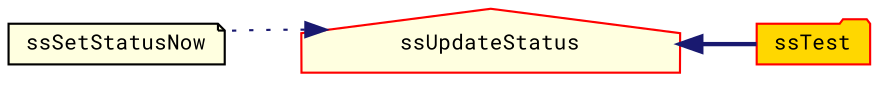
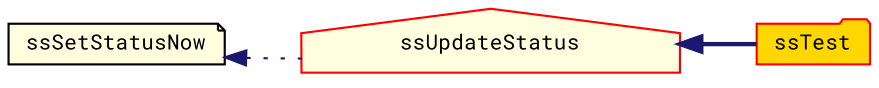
edge "ssSetStatusNow" -> "ssUpdateStatus": reversed
